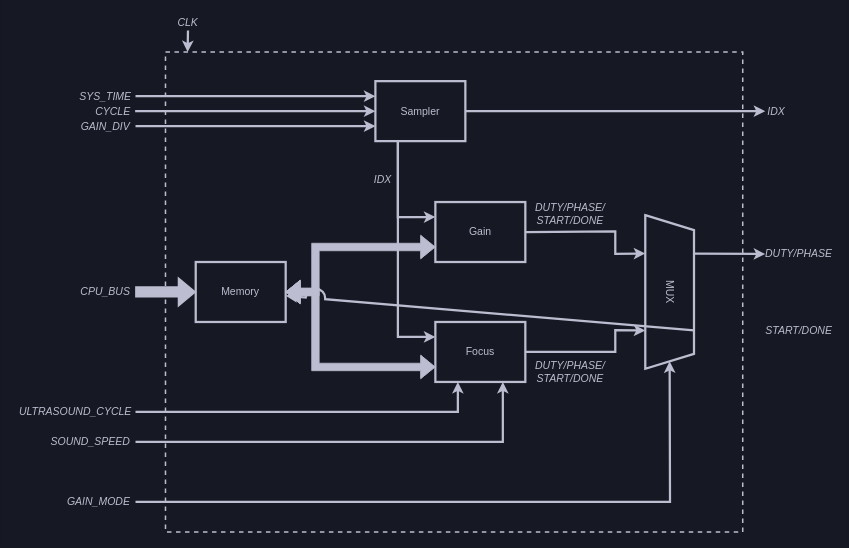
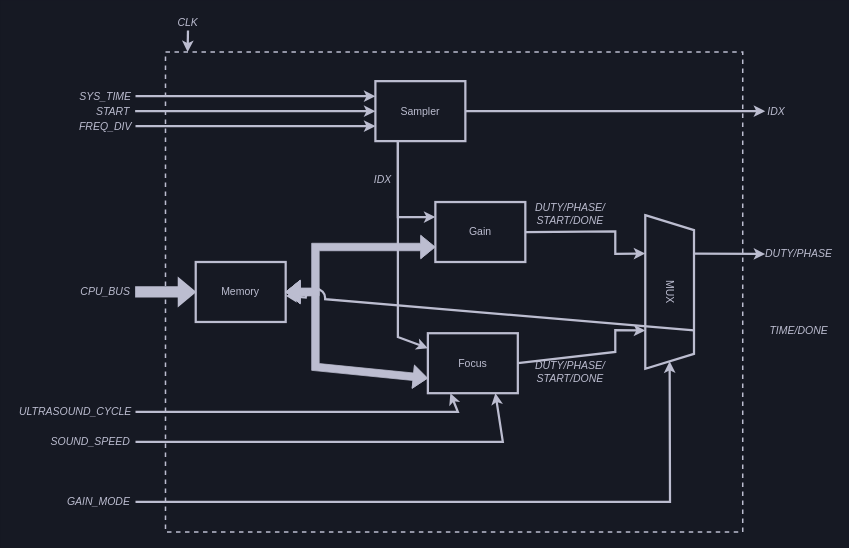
node "CYCLE": label "CYCLE" -> "START"
node "GAIN_DIV": label "GAIN_DIV" -> "FREQ_DIV"
node "START/DONE": label "START/DONE" -> "TIME/DONE"
node "Focus": moved (480, 352) -> (473, 363)
